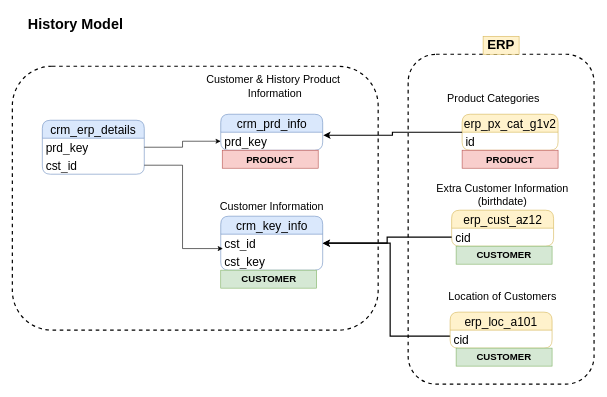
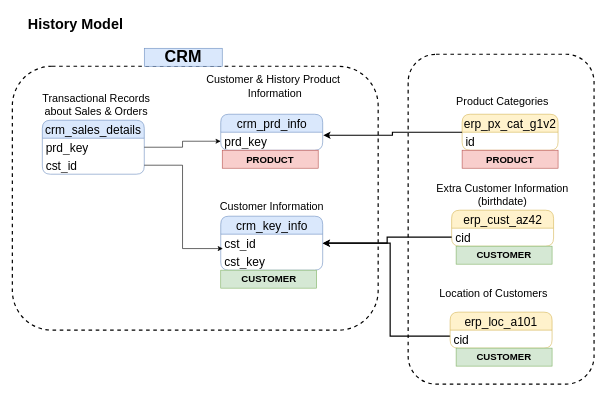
node "ERP": removed
node "CRM": added
node "Product Categories": moved (494, 99) -> (503, 102)
node "Transactional Records about Sales & Orders": added
node "crm_erp_details": label "crm_erp_details" -> "crm_sales_details"
node "erp_cust_az12": label "erp_cust_az12" -> "erp_cust_az42"
node "Location of Customers": moved (503, 297) -> (494, 294)
